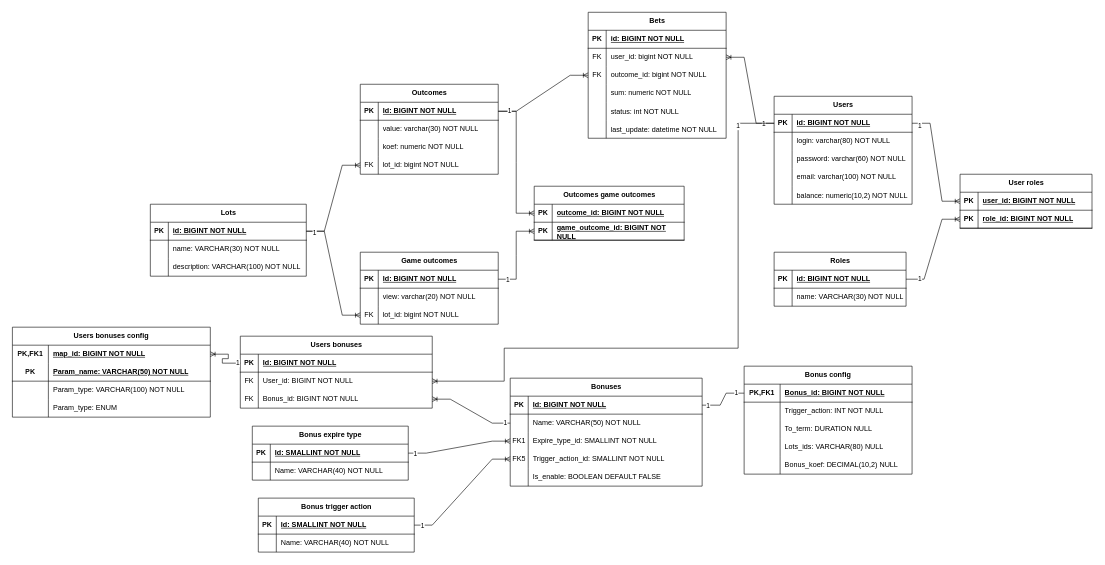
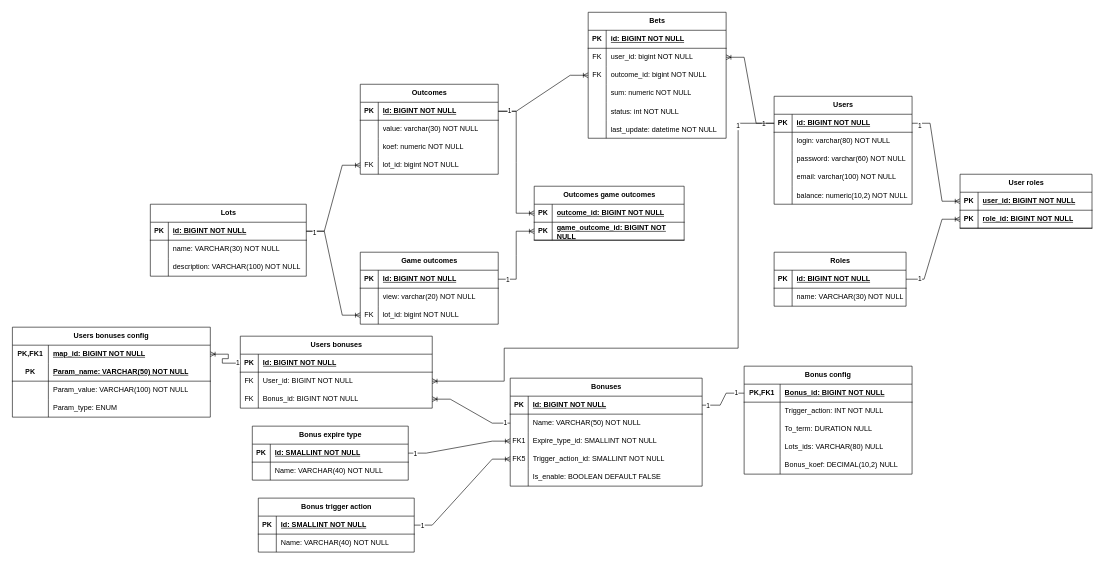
node "Param_type: VARCHAR(100) NOT NULL": label "Param_type: VARCHAR(100) NOT NULL" -> "Param_value: VARCHAR(100) NOT NULL"
